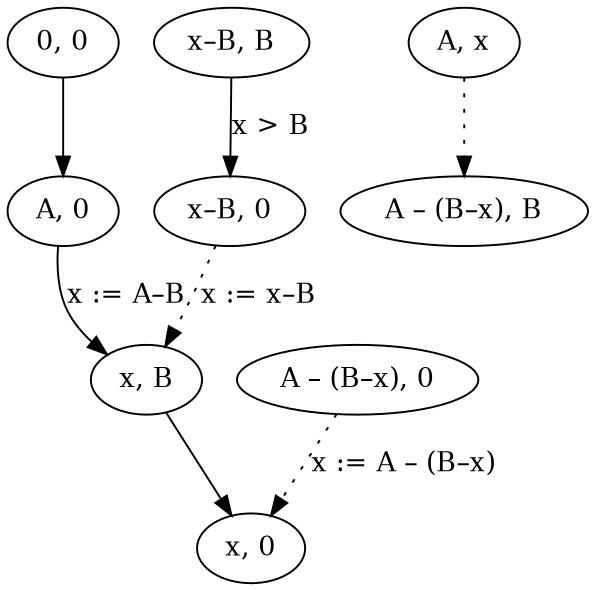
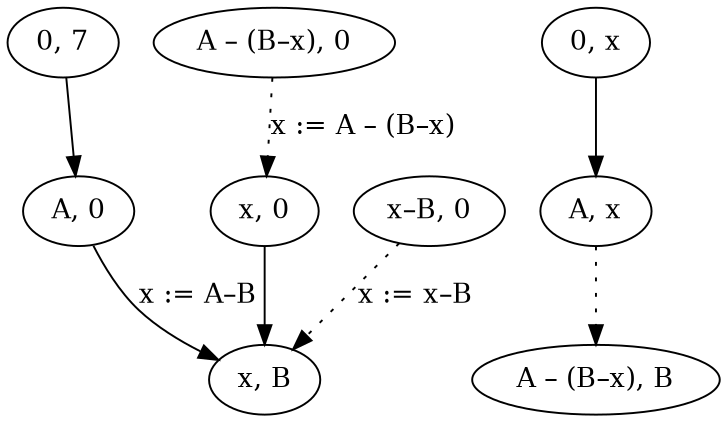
node "0, 0": label "0, 0" -> "0, 7"
node "x–B, B": removed
node "0, x": added
edge "x, B" -> "x, 0": reversed
